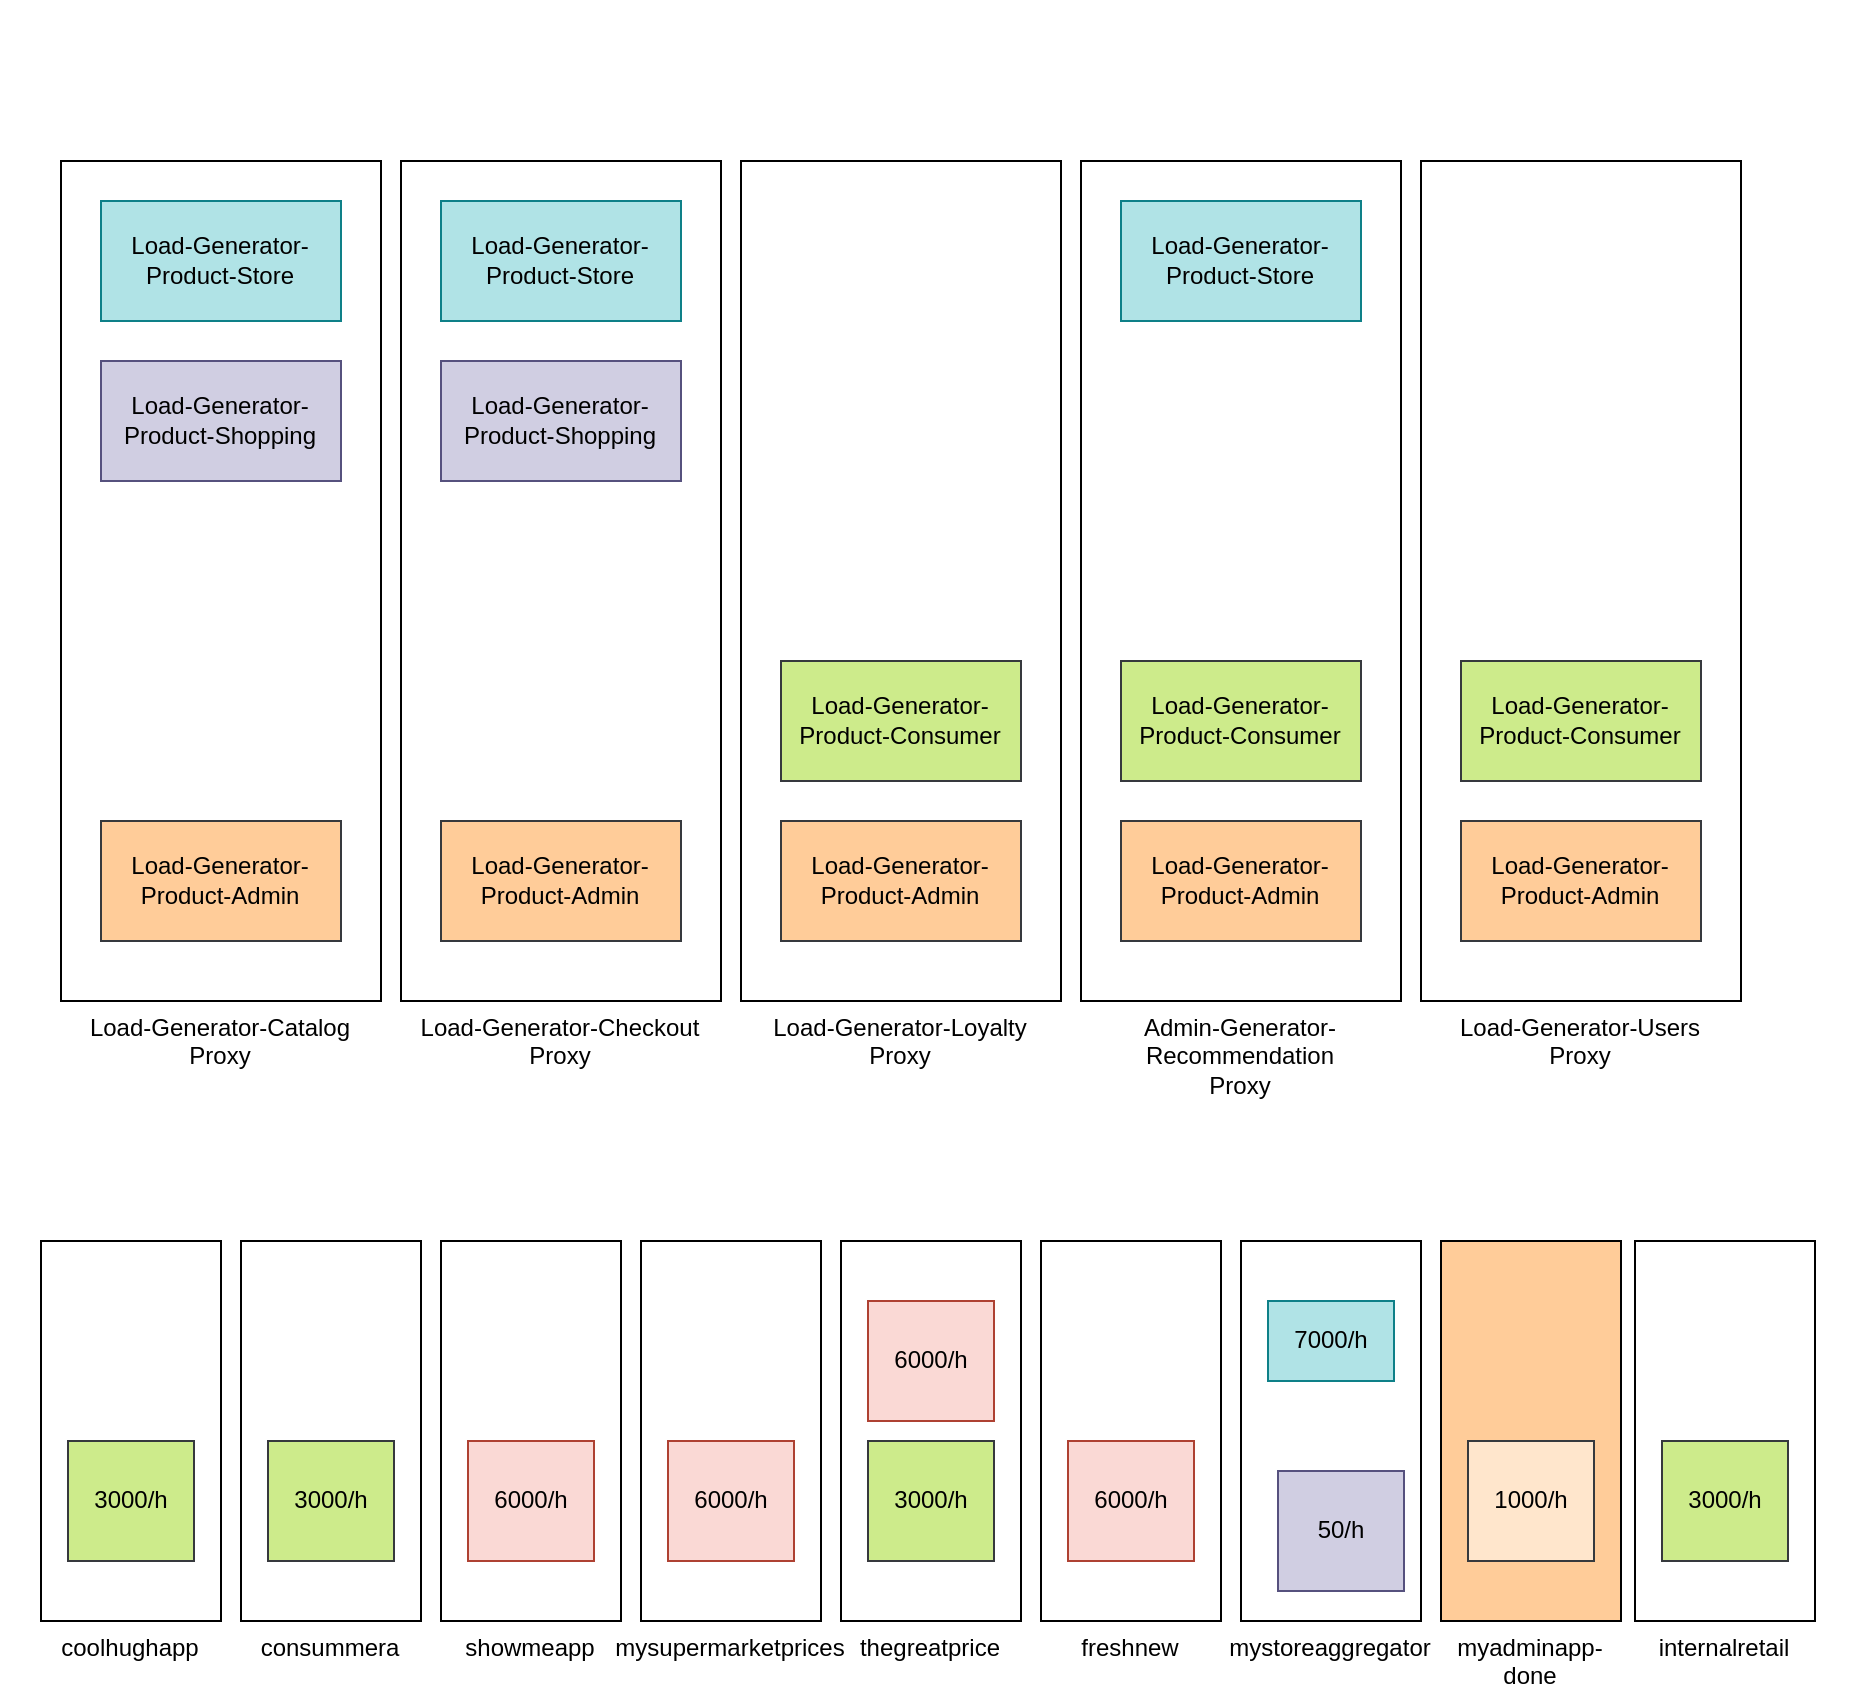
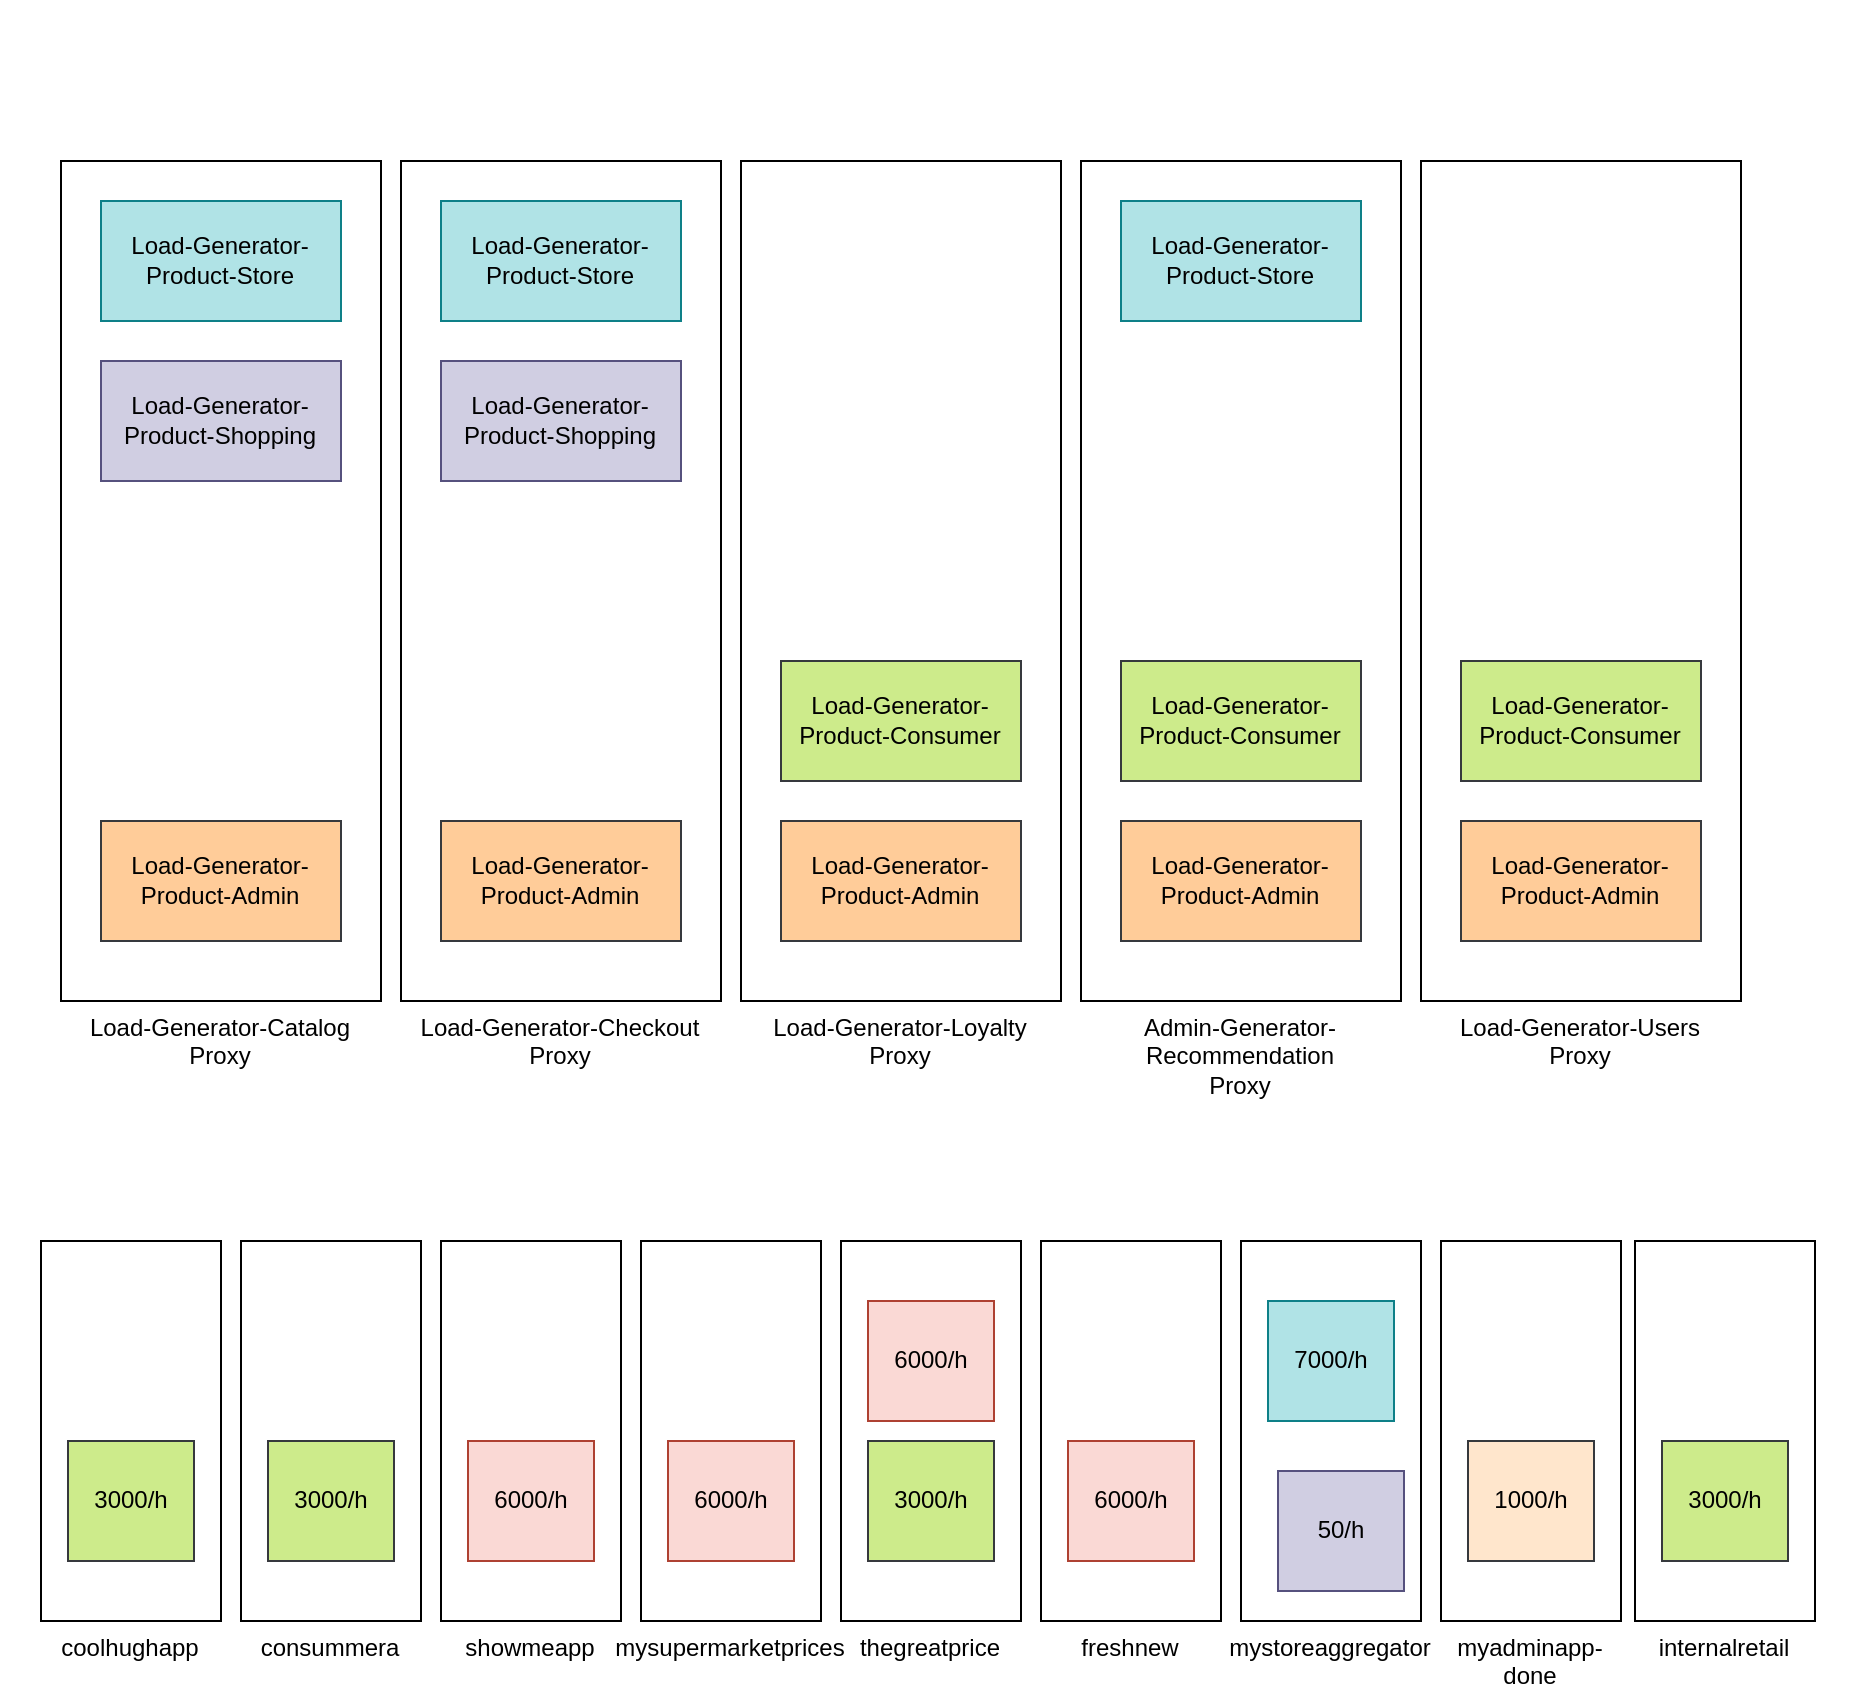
node "7000/h": size 126x80 -> 126x120
node "myadminapp-done": fillcolor #ffcc99 -> #ffffff
